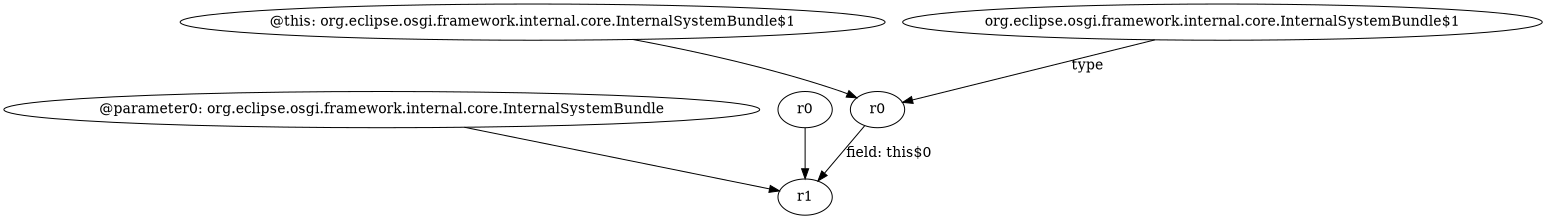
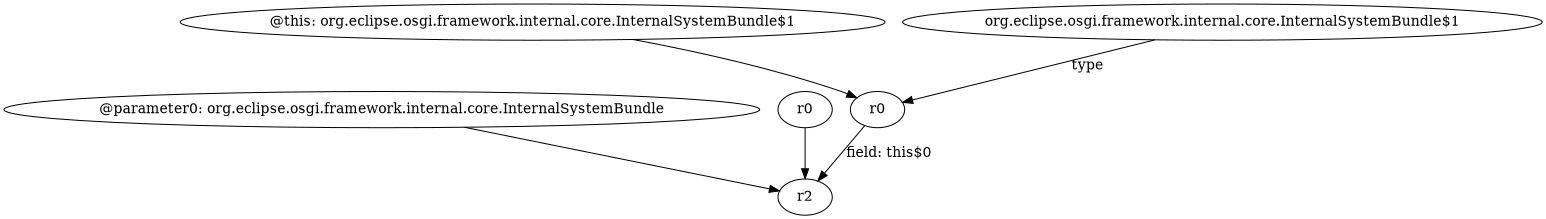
node "r1": label "r1" -> "r2"
